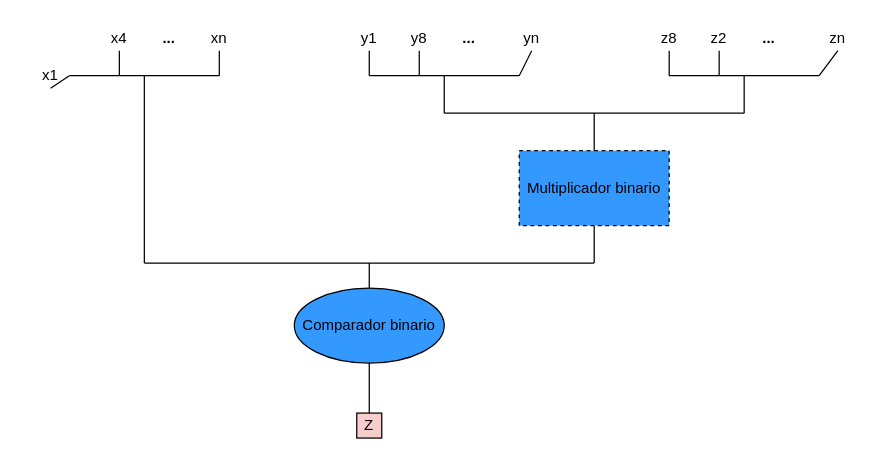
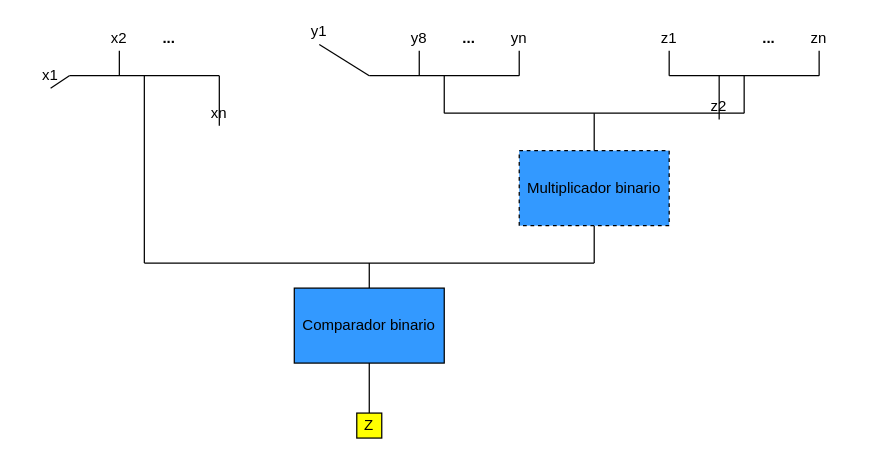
node "x4": label "x4" -> "x2"
node "xn": moved (219, 38) -> (219, 113)
node "y1": moved (369, 38) -> (319, 32)
node "yn": moved (532, 38) -> (519, 38)
node "z8": label "z8" -> "z1"
node "z2": moved (719, 38) -> (719, 107)
node "zn": moved (838, 38) -> (819, 38)
node "Comparador binario": shape ellipse -> rectangle
node "Z": fillcolor #f8cecc -> #ffff00
